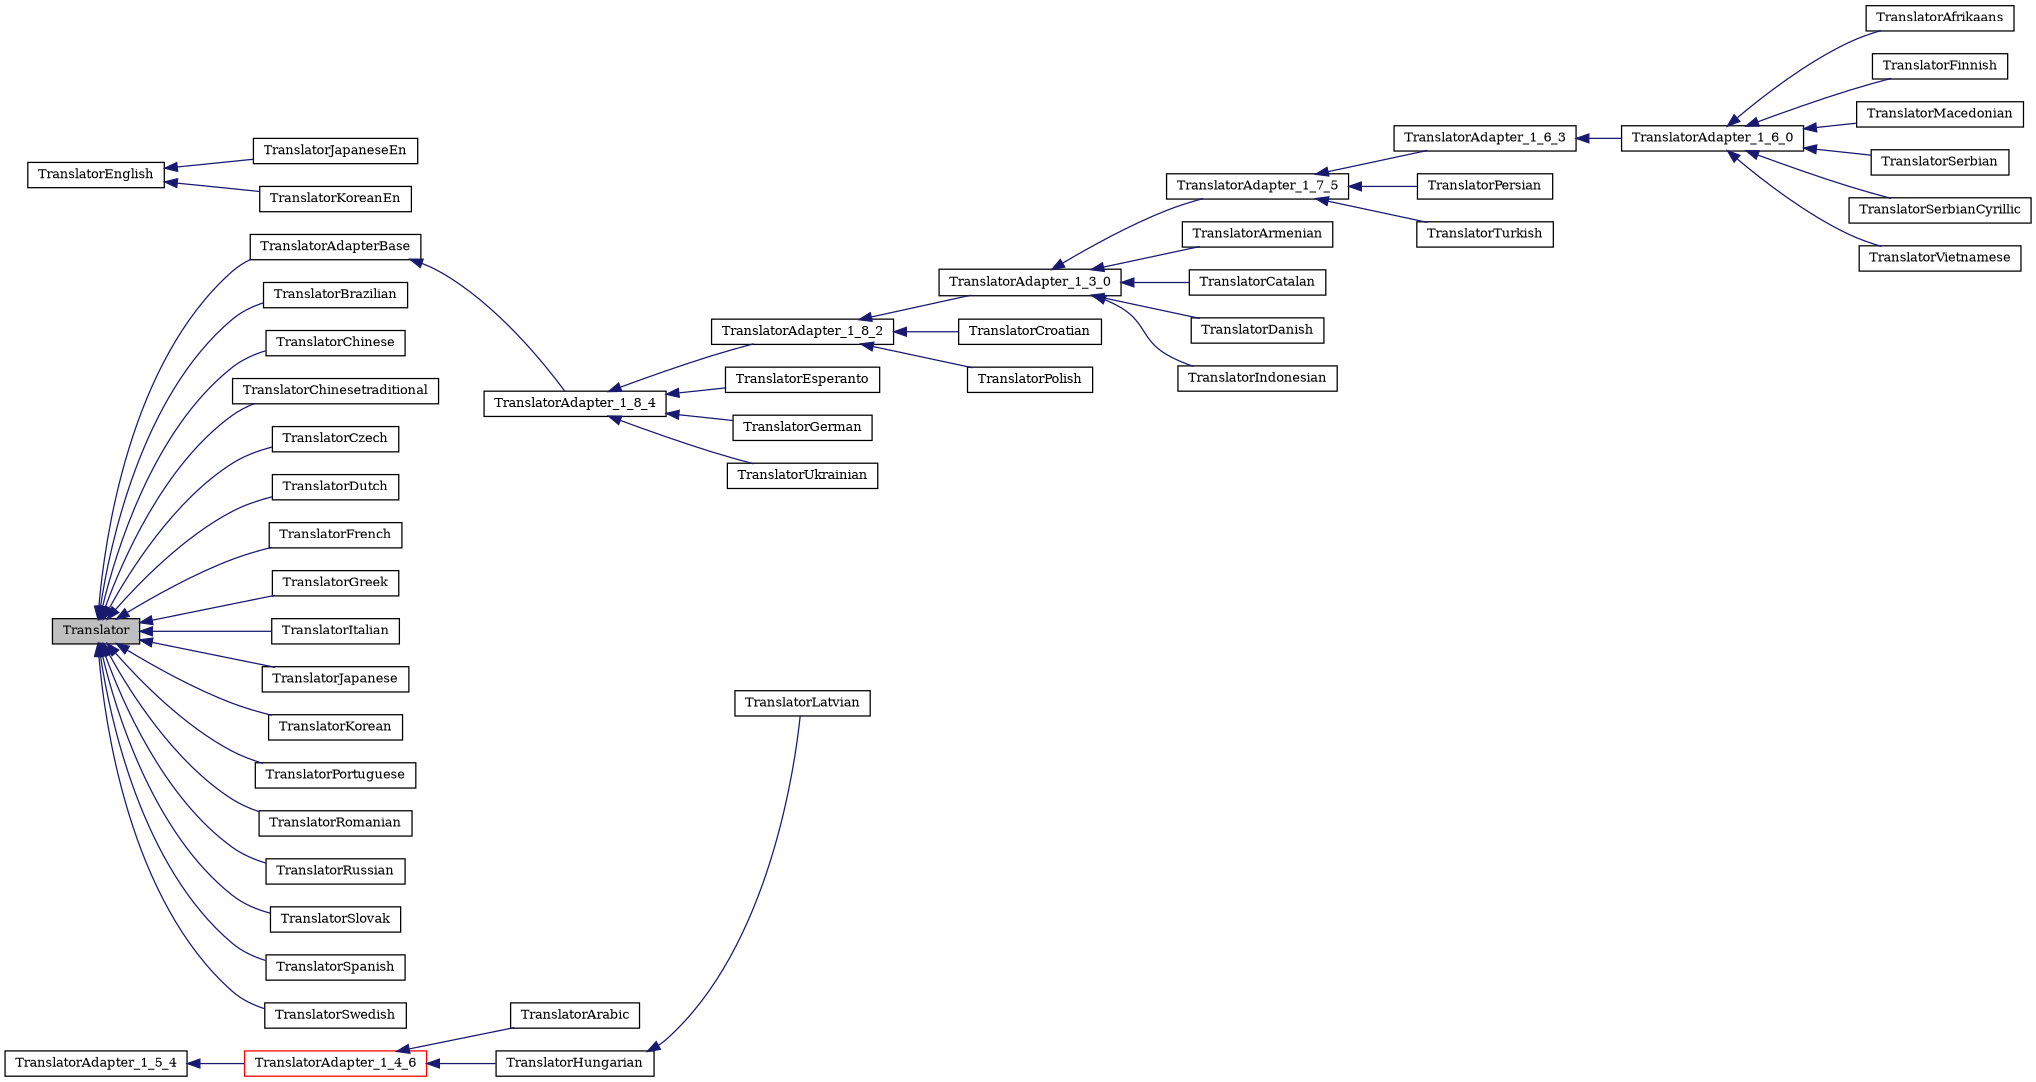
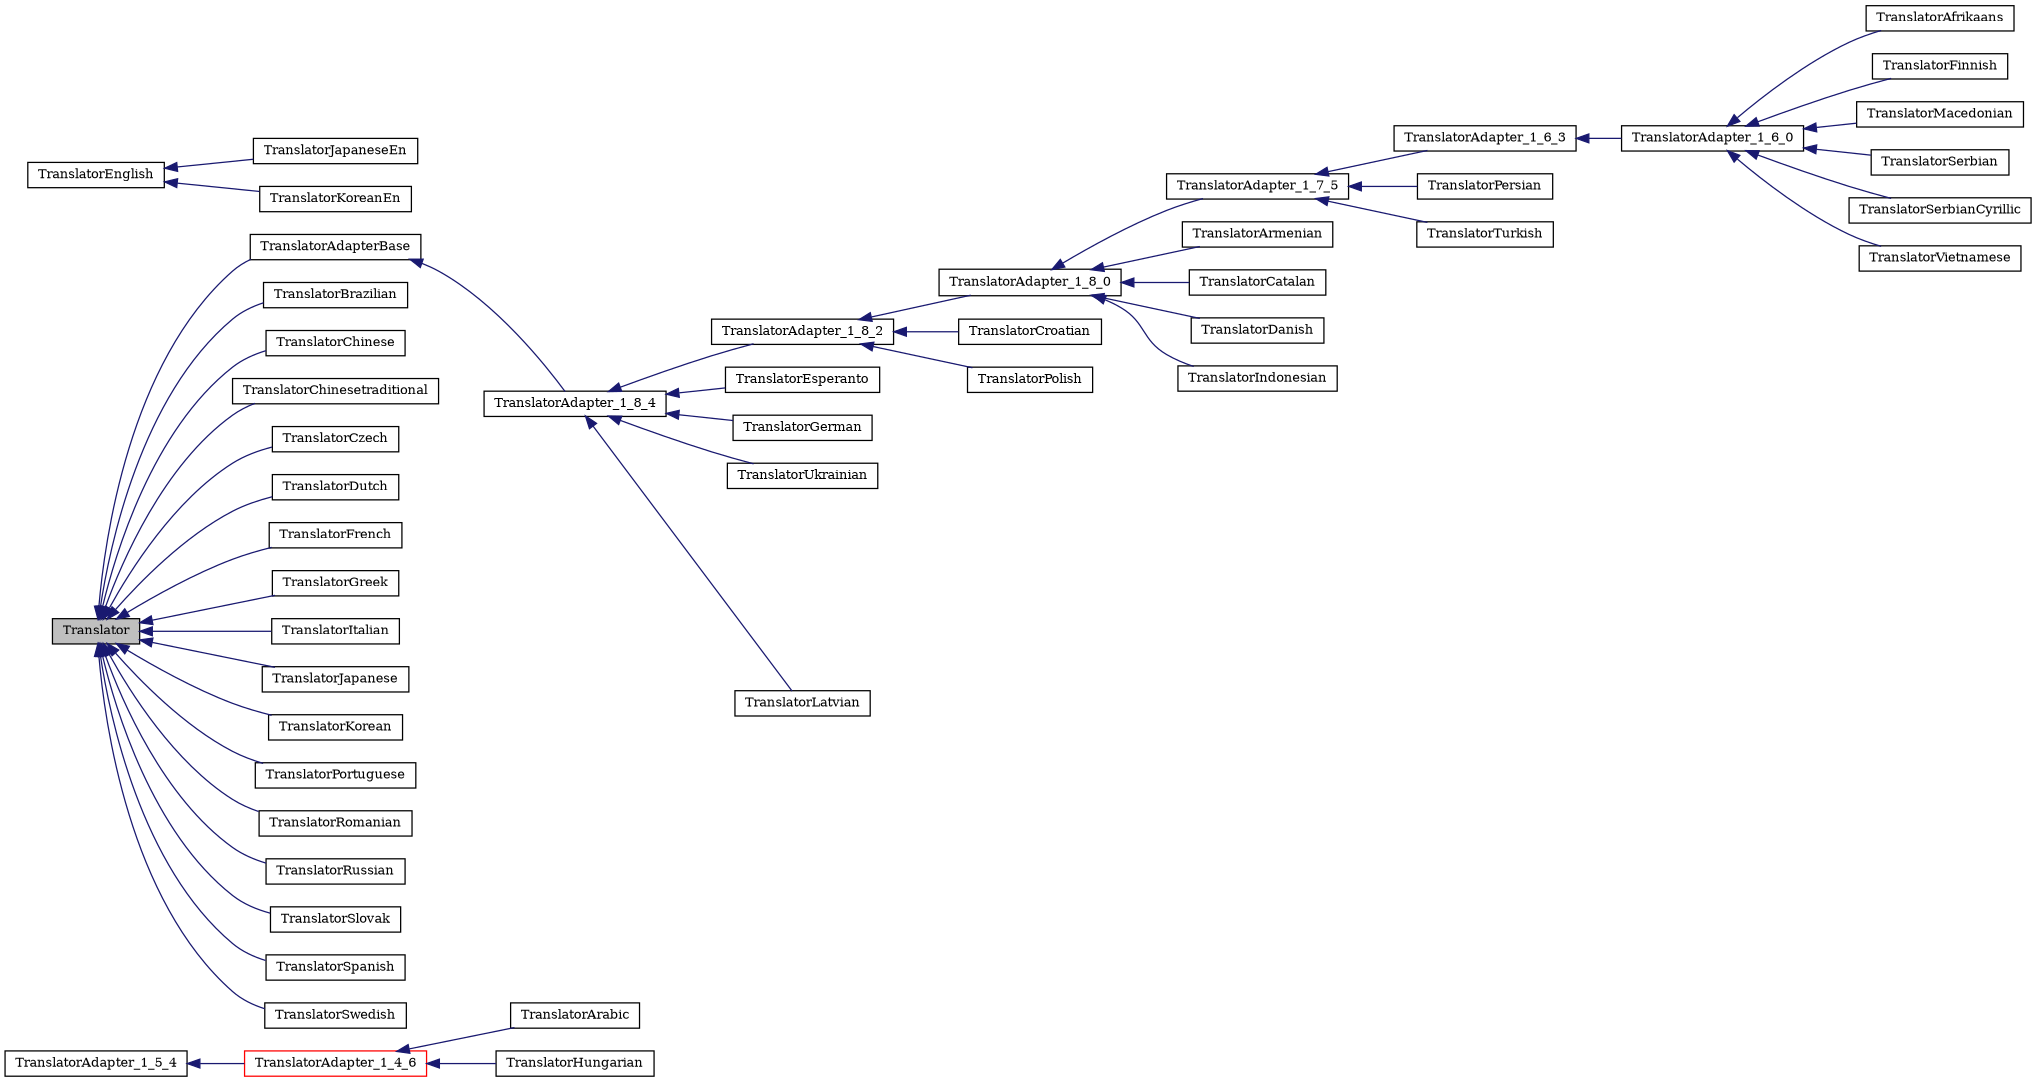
node "TranslatorAdapter_1_3_0": label "TranslatorAdapter_1_3_0" -> "TranslatorAdapter_1_8_0"
edge "TranslatorLatvian" -> "TranslatorHungarian": now "TranslatorLatvian" -> "TranslatorAdapter_1_8_4"
